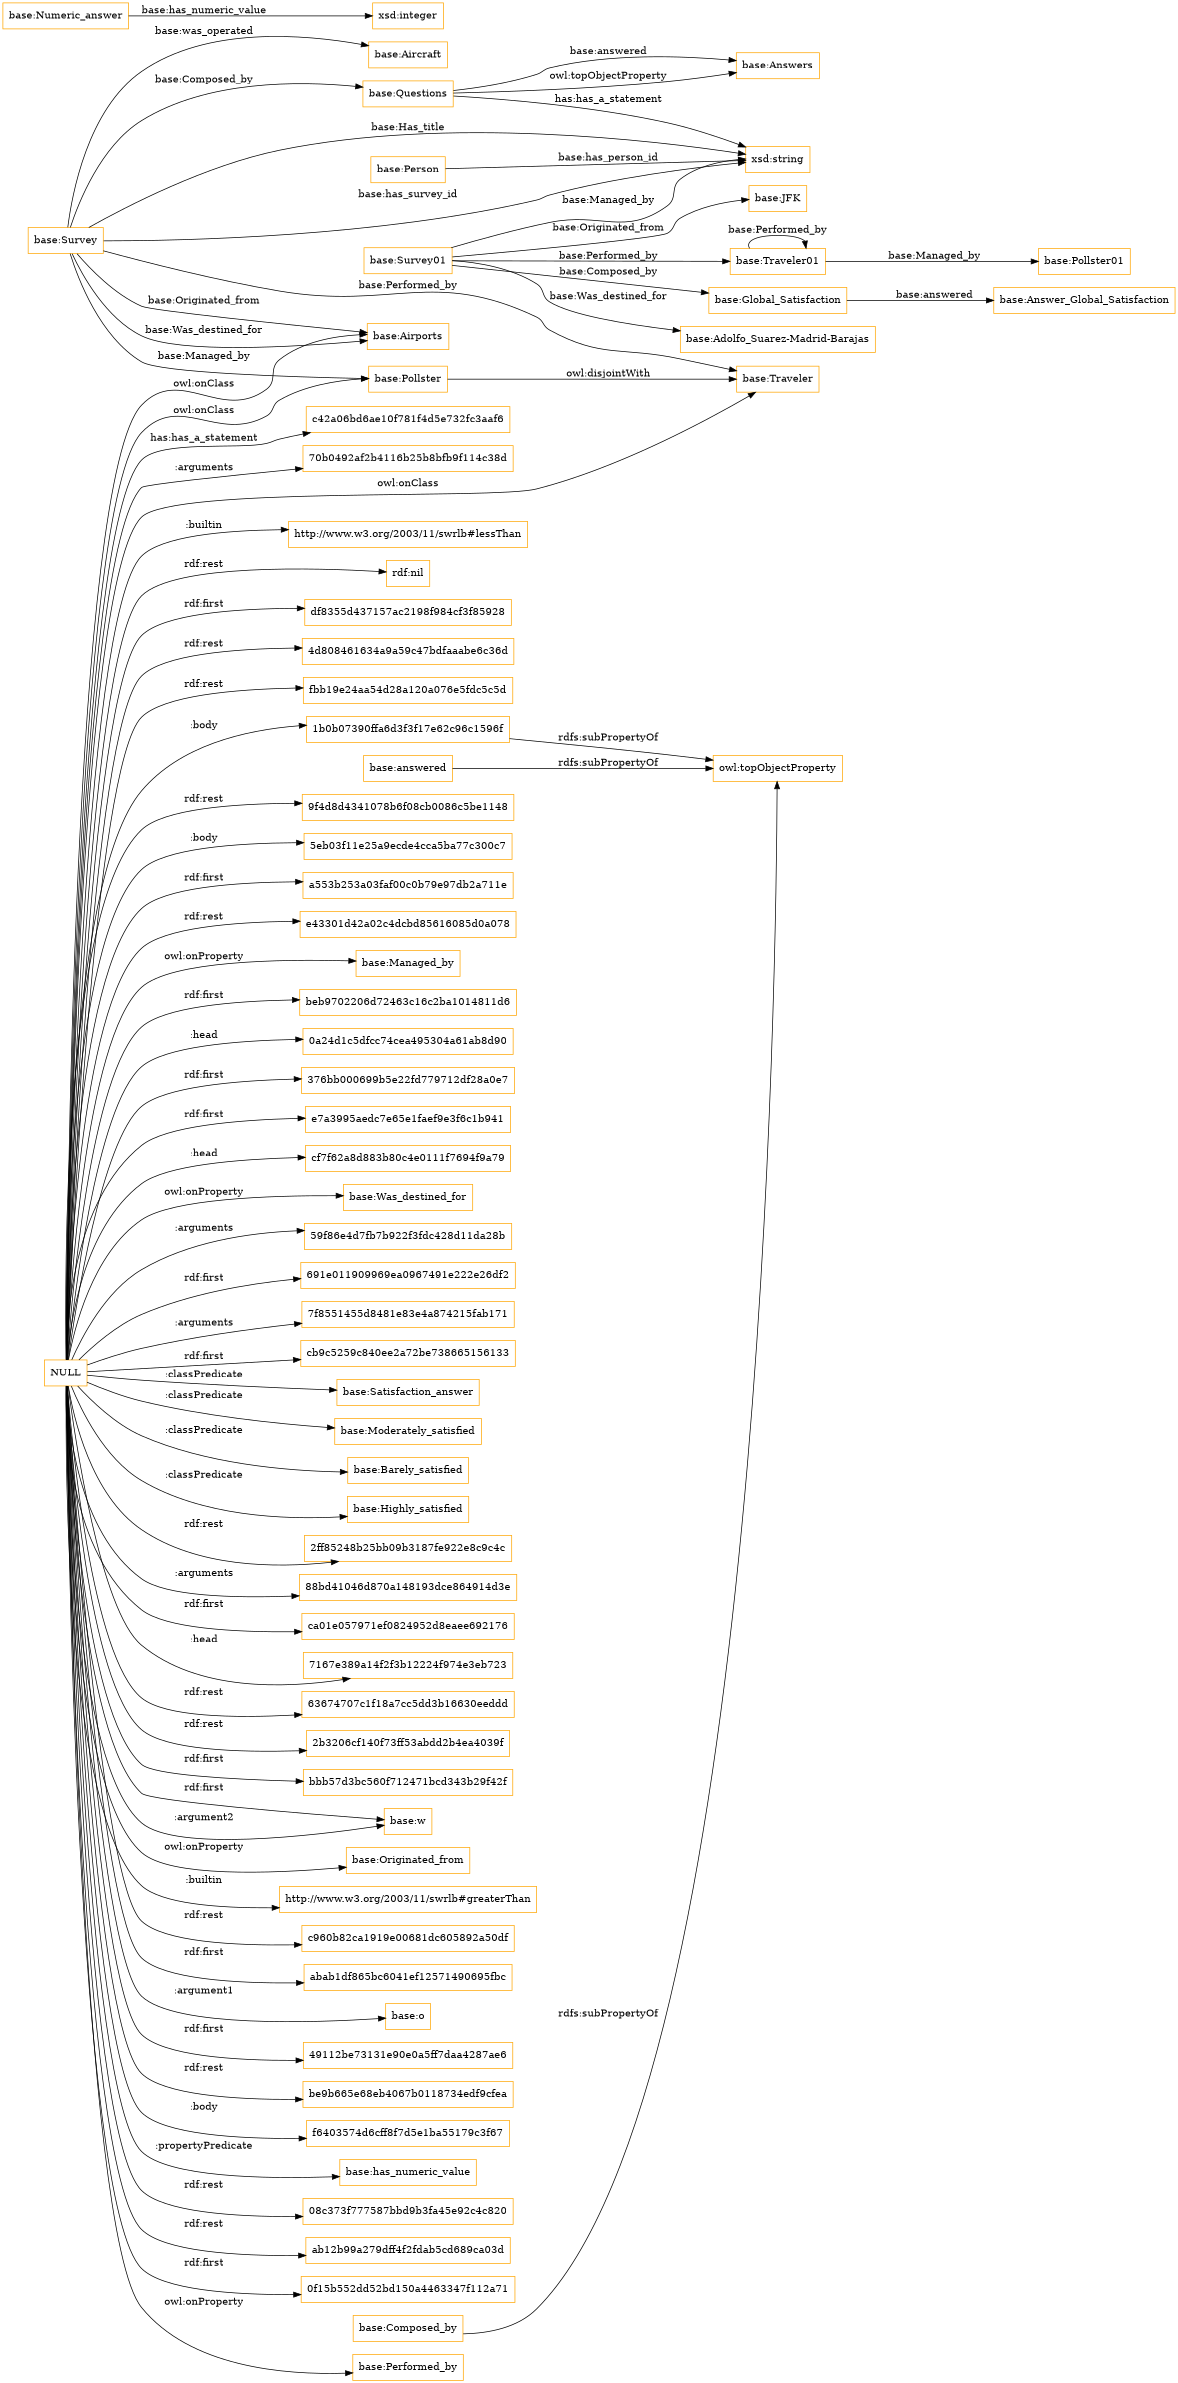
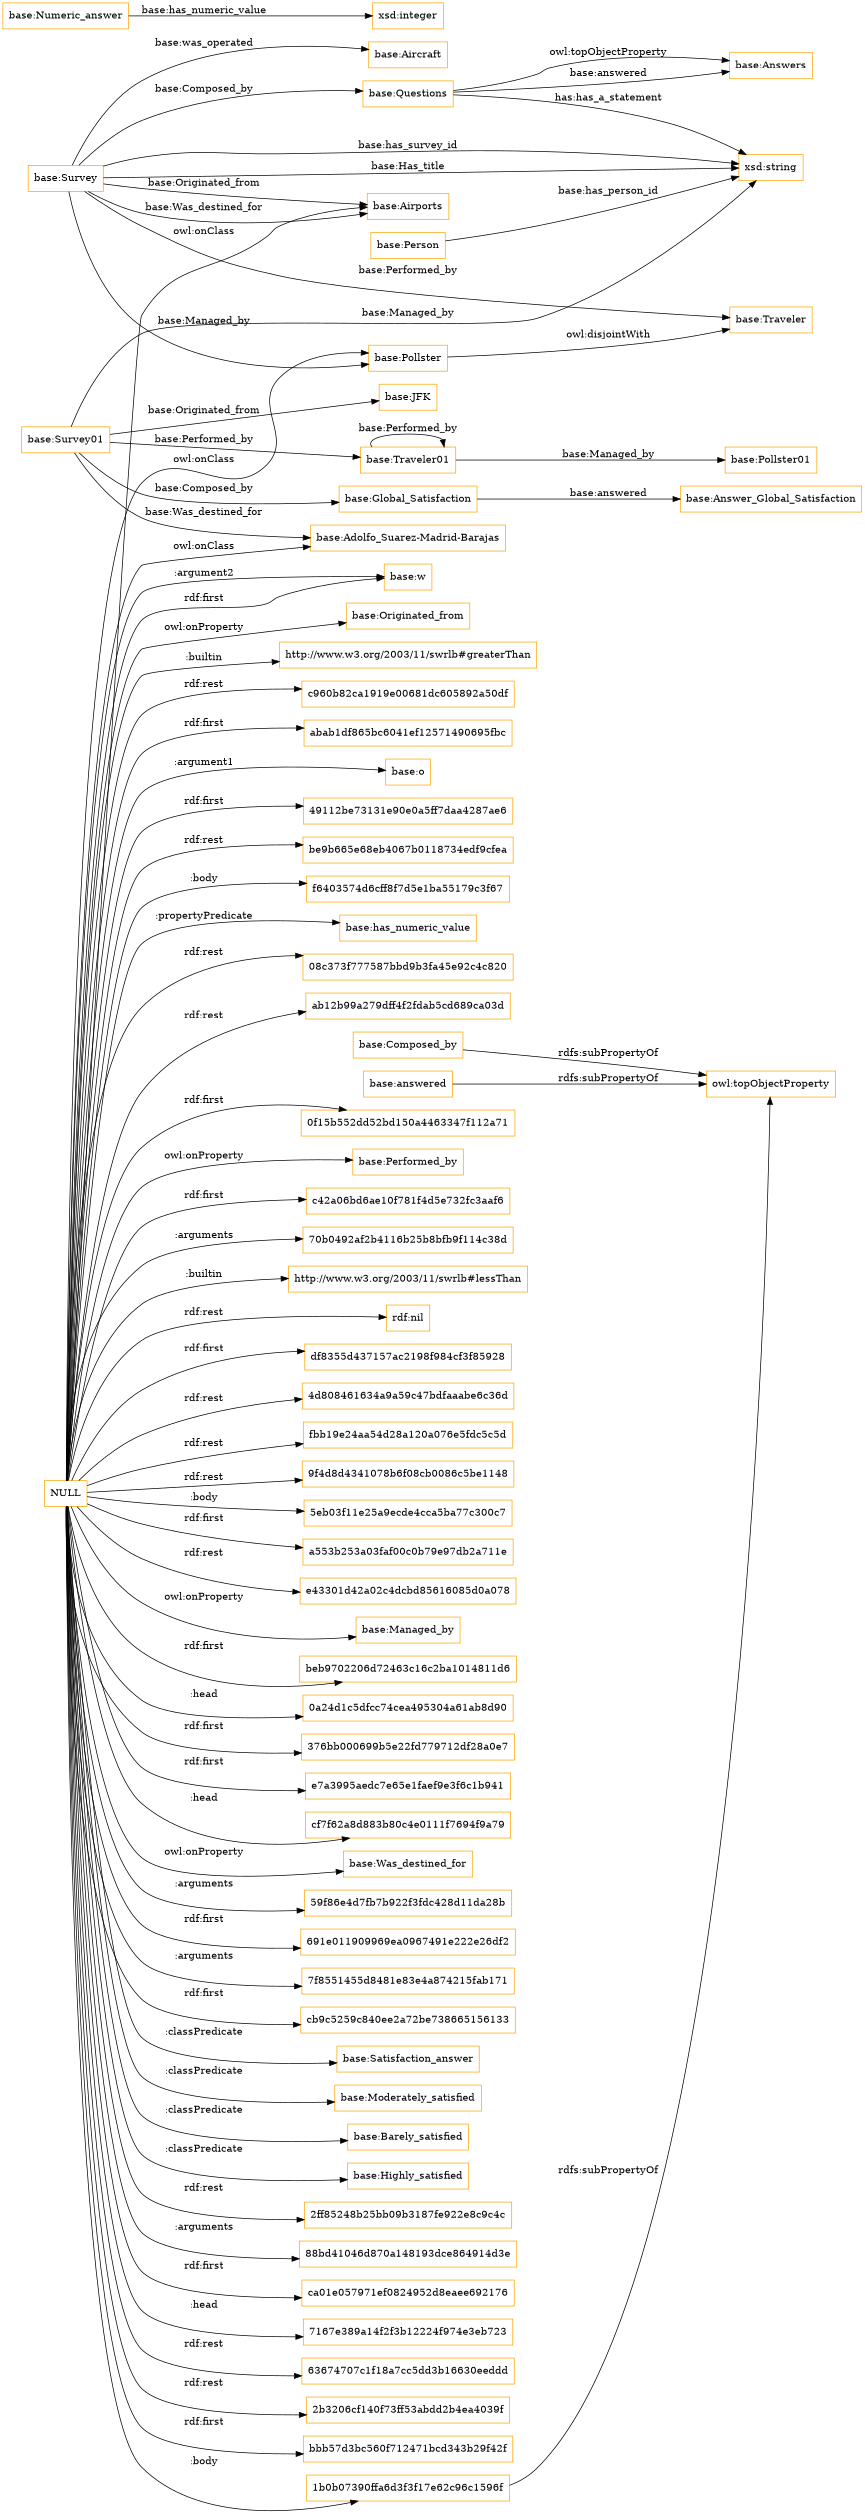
edge "NULL" -> "c42a06bd6ae10f781f4d5e732fc3aaf6": label "has:has_a_statement" -> "rdf:first"
edge "NULL" -> "base:Traveler": now "NULL" -> "base:Adolfo_Suarez-Madrid-Barajas"
